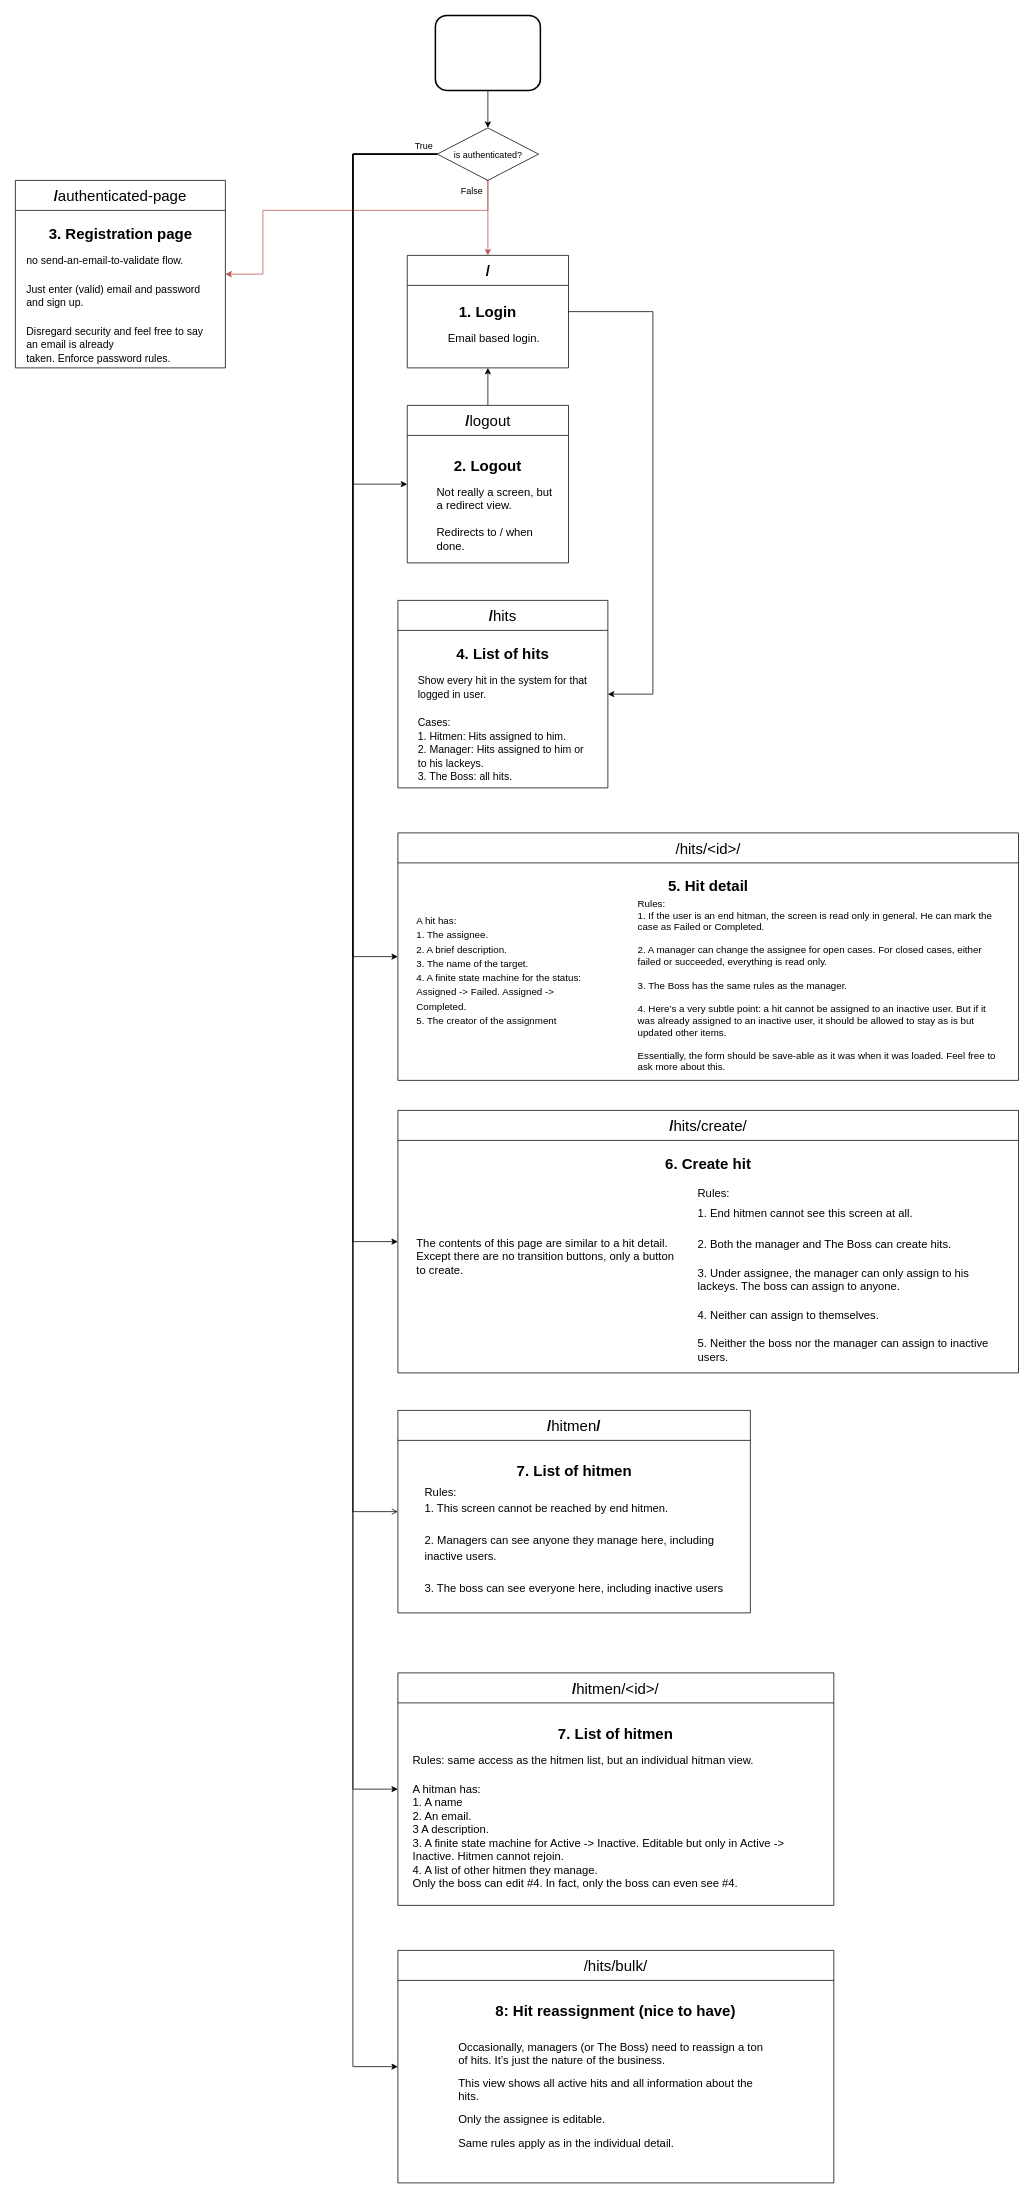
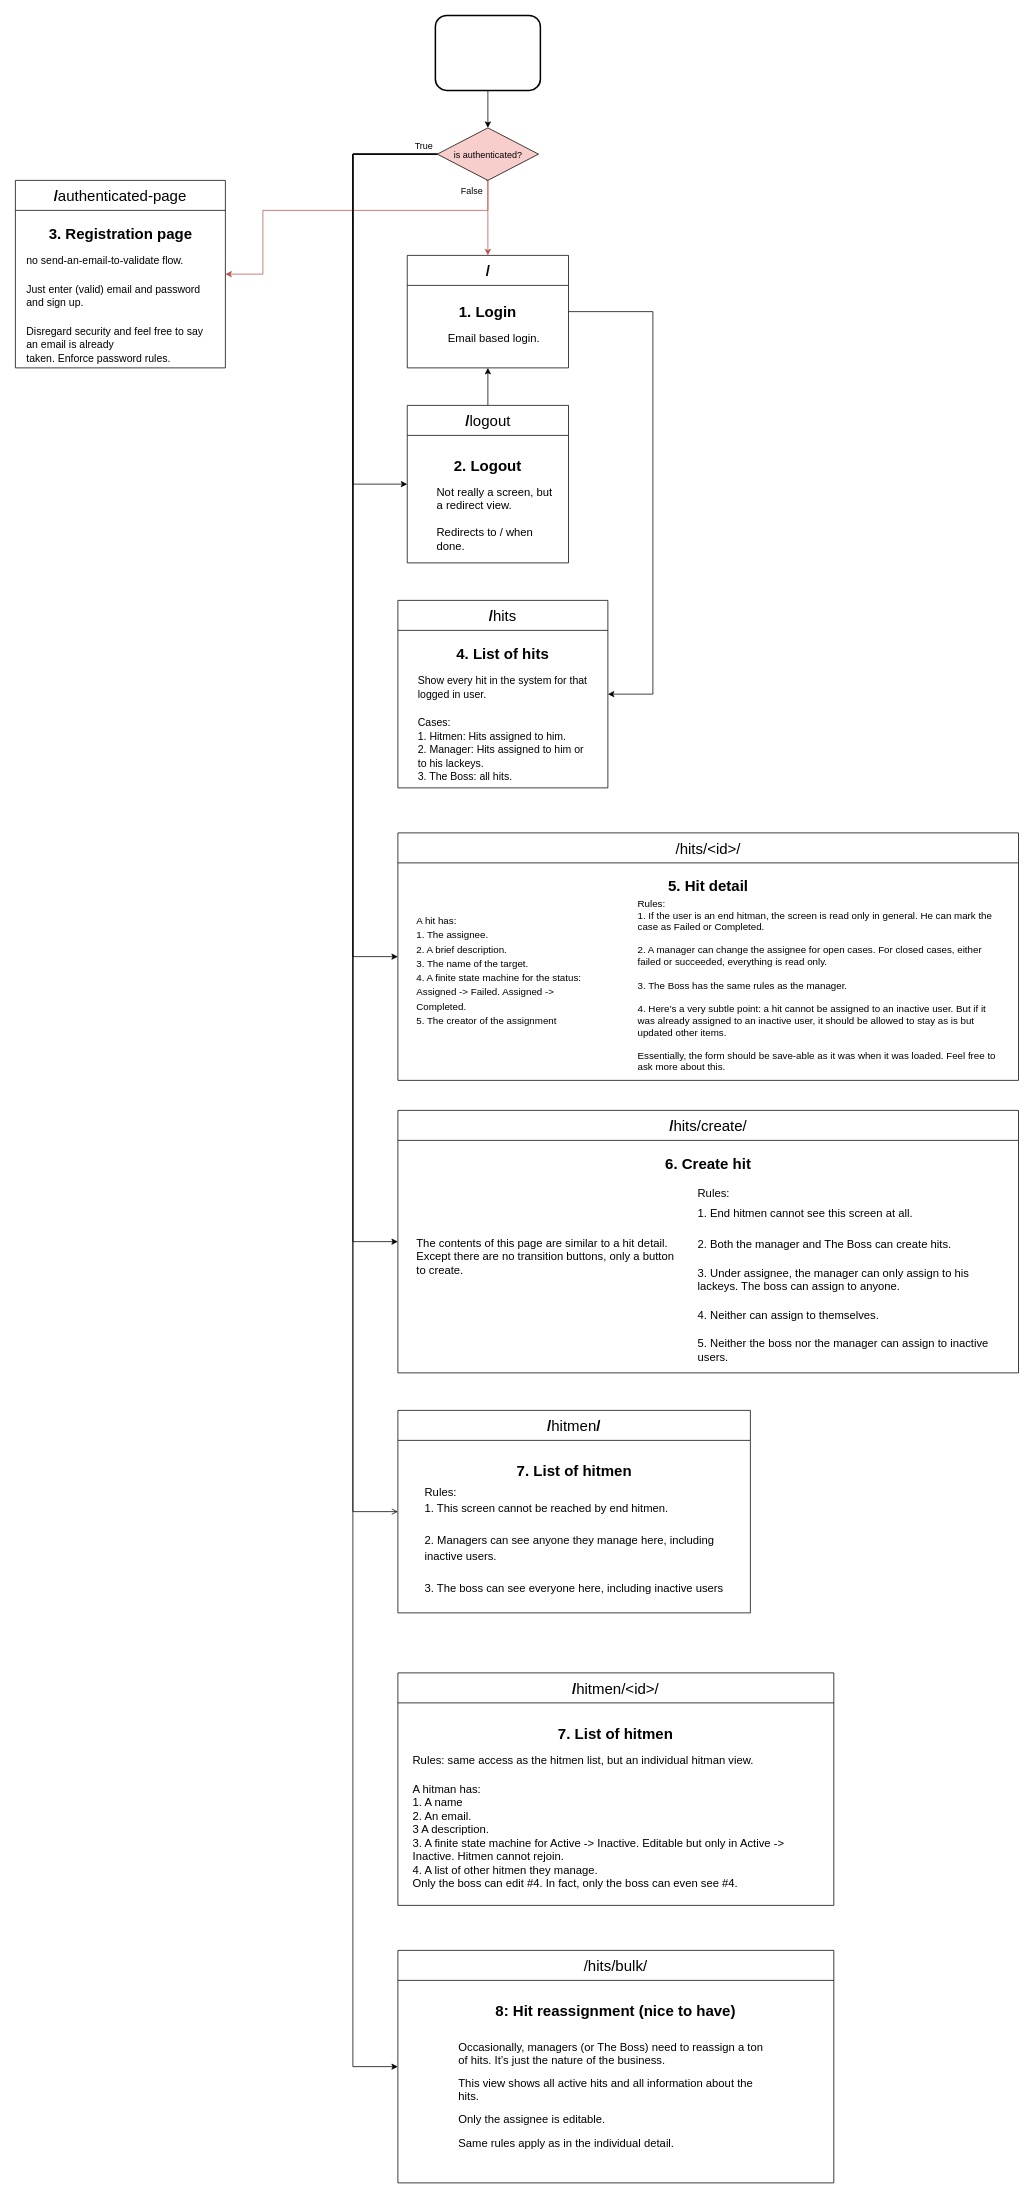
node "is authenticated?": fillcolor #ffffff -> #f8cecc
edge "is authenticated?" -> "/hitmen/<id>/": removed
